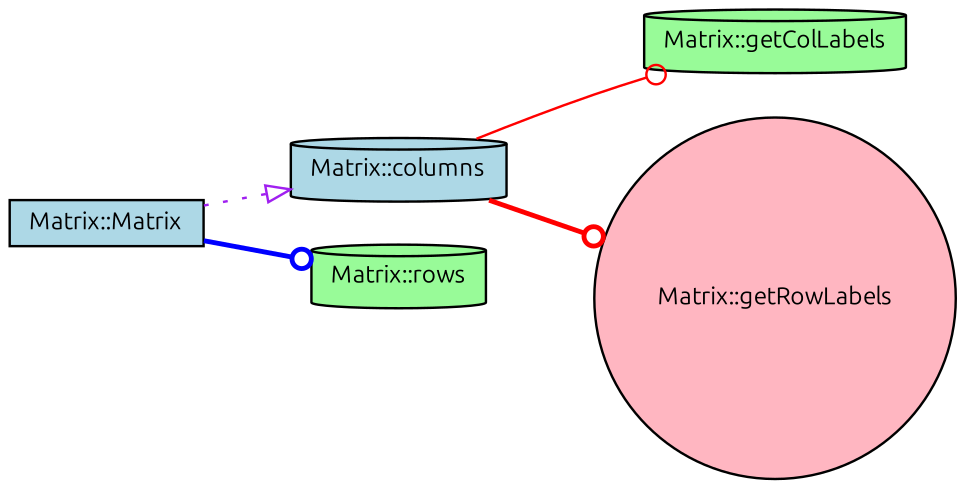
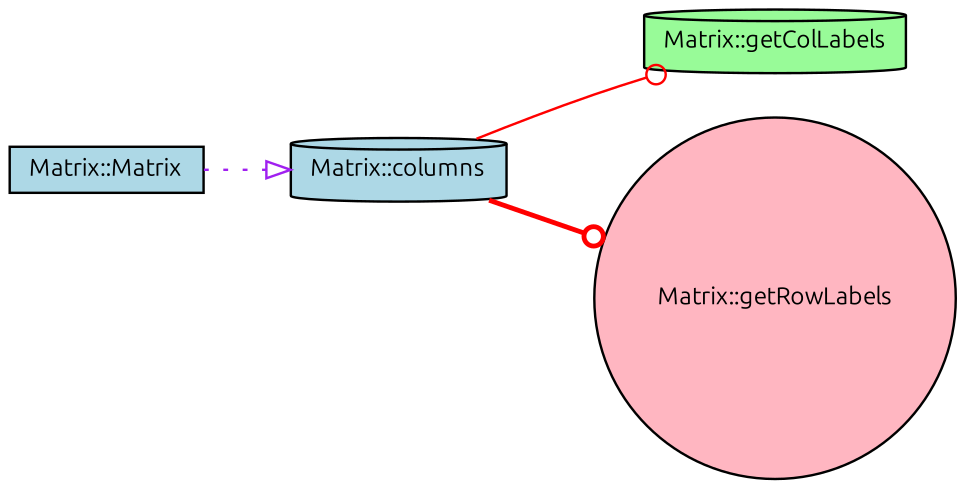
node "Matrix::rows": removed
